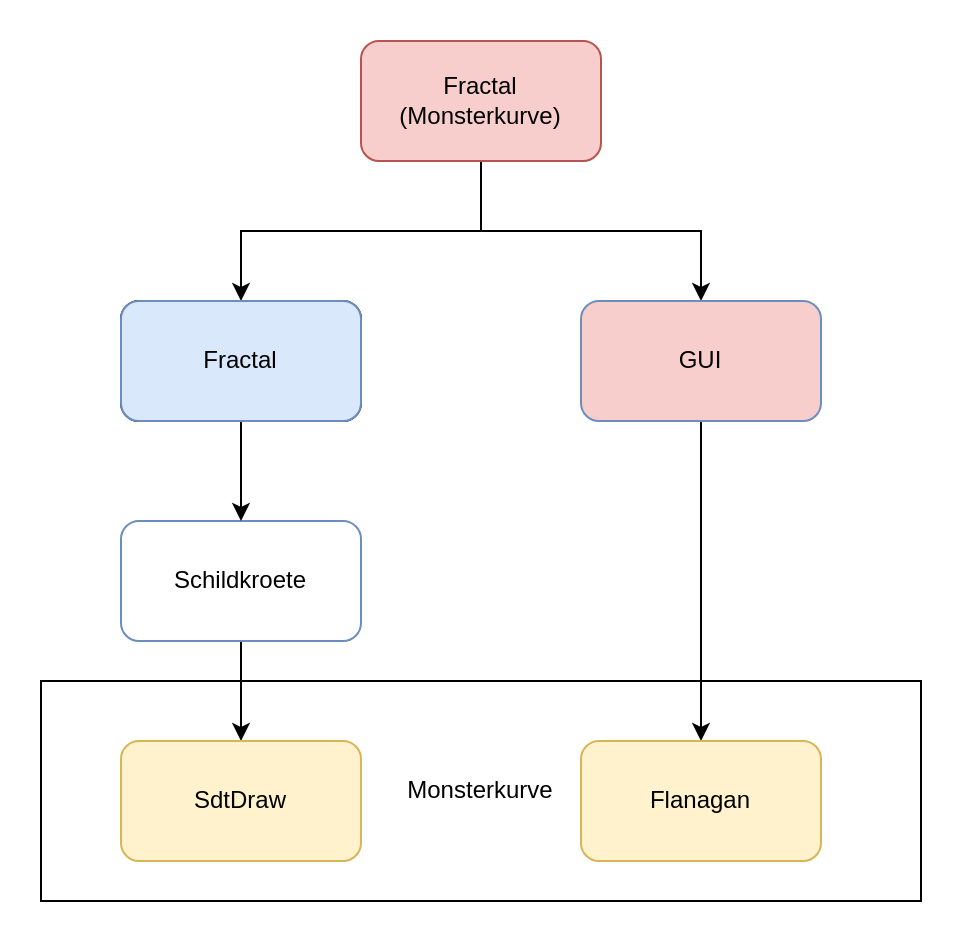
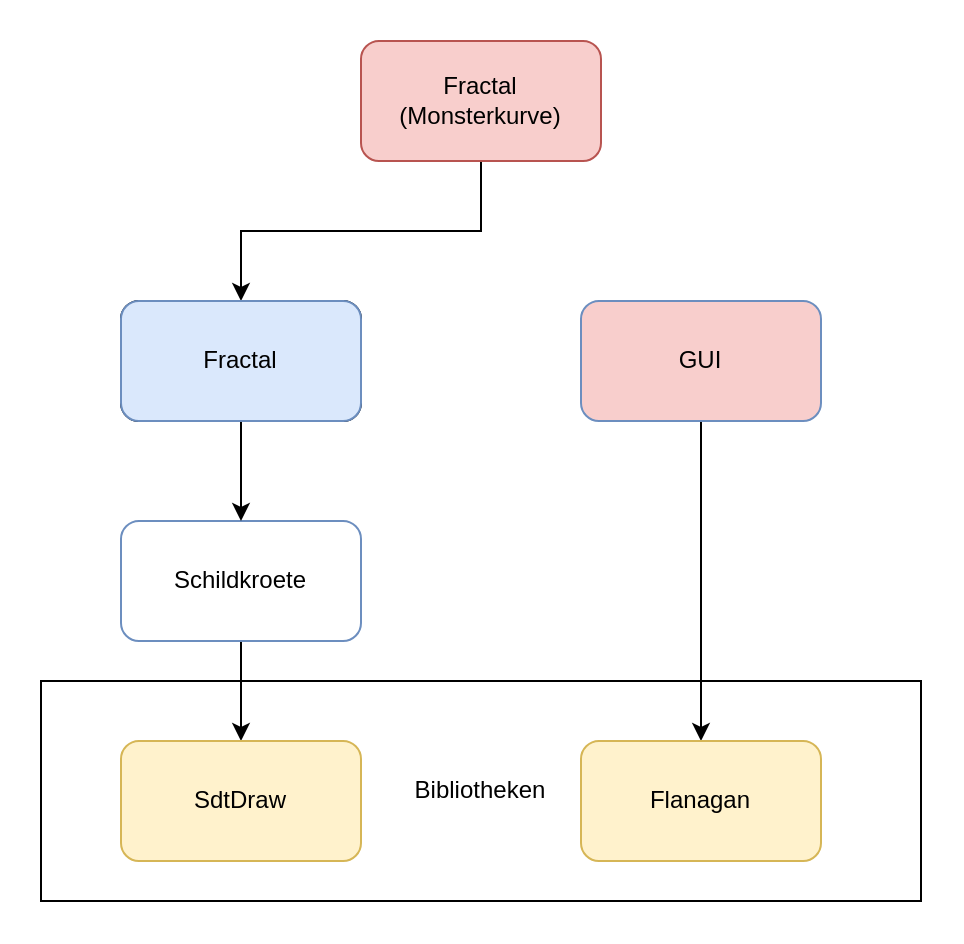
edge "Fractal (Monsterkurve)" -> "GUI": removed
node "Monsterkurve": label "Monsterkurve" -> "Bibliotheken"
